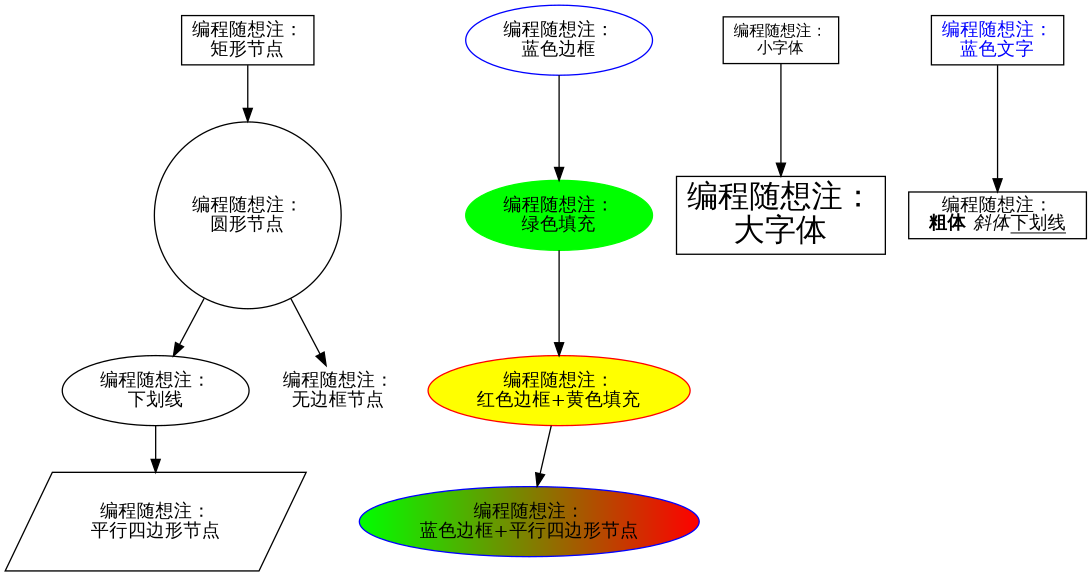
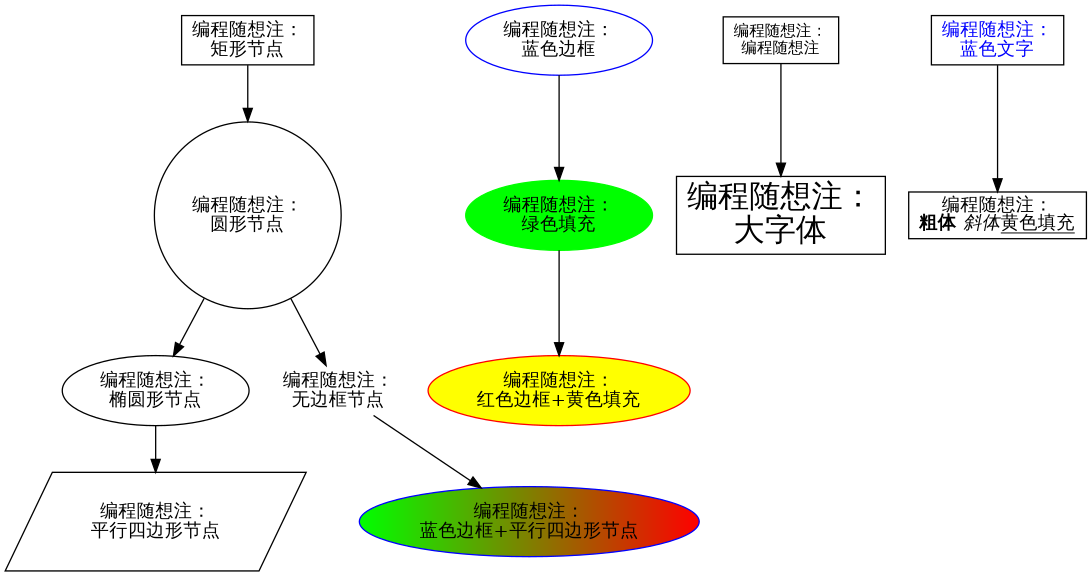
node "编程随想注： 小字体": label "编程随想注： 小字体" -> "编程随想注： 编程随想注"
node "编程随想注：": text "下划线" -> "黄色填充"
node "编程随想注： 下划线": label "编程随想注： 下划线" -> "编程随想注： 椭圆形节点"
edge "编程随想注： 红色边框+黄色填充" -> "编程随想注： 蓝色边框+平行四边形节点": now "编程随想注： 无边框节点" -> "编程随想注： 蓝色边框+平行四边形节点"
